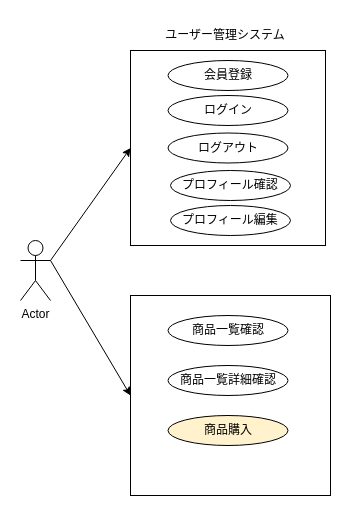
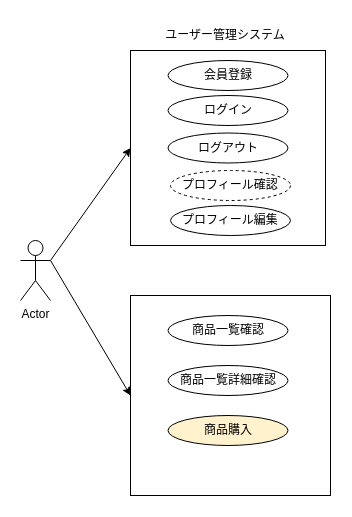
node "プロフィール確認": style solid -> dashed
